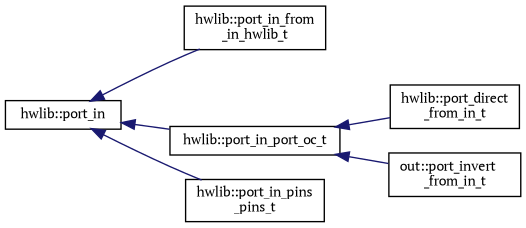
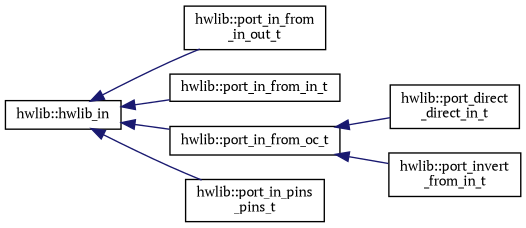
node "hwlib::port_in_from _in_hwlib_t": label "hwlib::port_in_from _in_hwlib_t" -> "hwlib::port_in_from _in_out_t"
node "hwlib::port_in_from_in_t": added
node "hwlib::port_direct _from_in_t": label "hwlib::port_direct _from_in_t" -> "hwlib::port_direct _direct_in_t"
node "hwlib::port_in": label "hwlib::port_in" -> "hwlib::hwlib_in"
node "hwlib::port_in_port_oc_t": label "hwlib::port_in_port_oc_t" -> "hwlib::port_in_from_oc_t"
node "out::port_invert _from_in_t": label "out::port_invert _from_in_t" -> "hwlib::port_invert _from_in_t"
